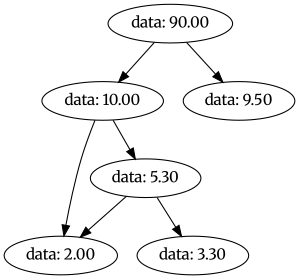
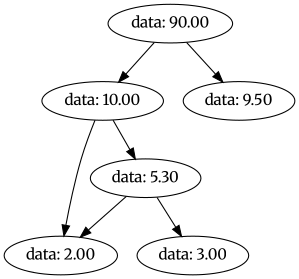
node "data: 3.30": label "data: 3.30" -> "data: 3.00"
